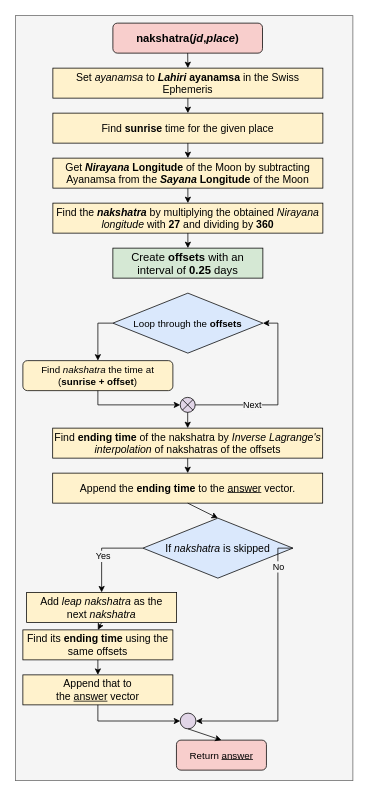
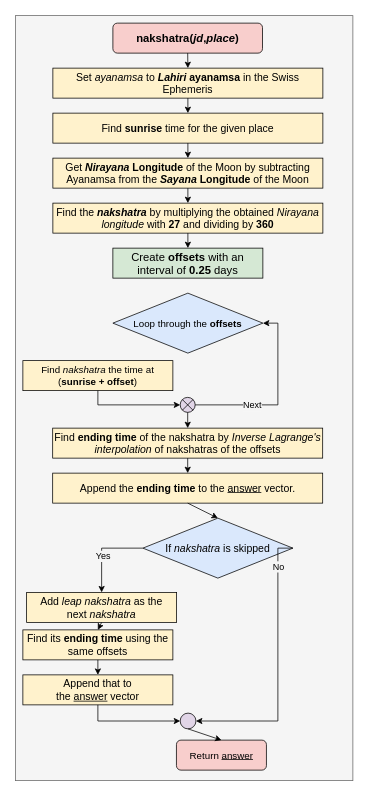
edge "Loop through the offsets" -> "Find nakshatra the time at (sunrise + offset)": removed
node "Find nakshatra the time at (sunrise + offset)": shape rounded rectangle -> rectangle
